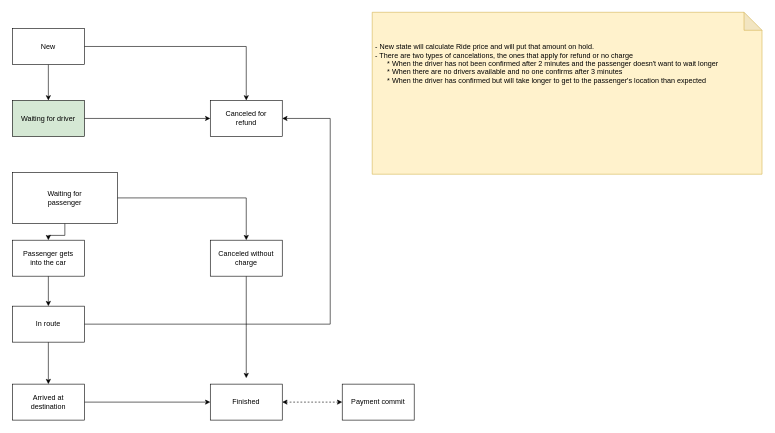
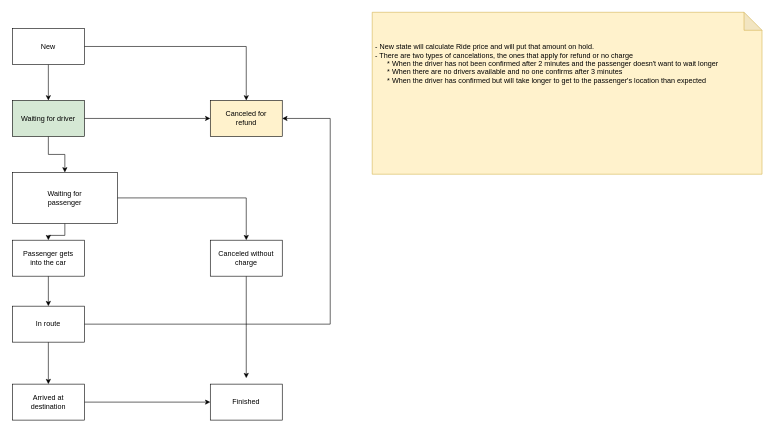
node "Canceled for refund": fillcolor #ffffff -> #fff2cc
edge "Waiting for driver" -> "Waiting for passenger": added
edge "Finished" -- "Payment commit": removed
node "Payment commit": removed
